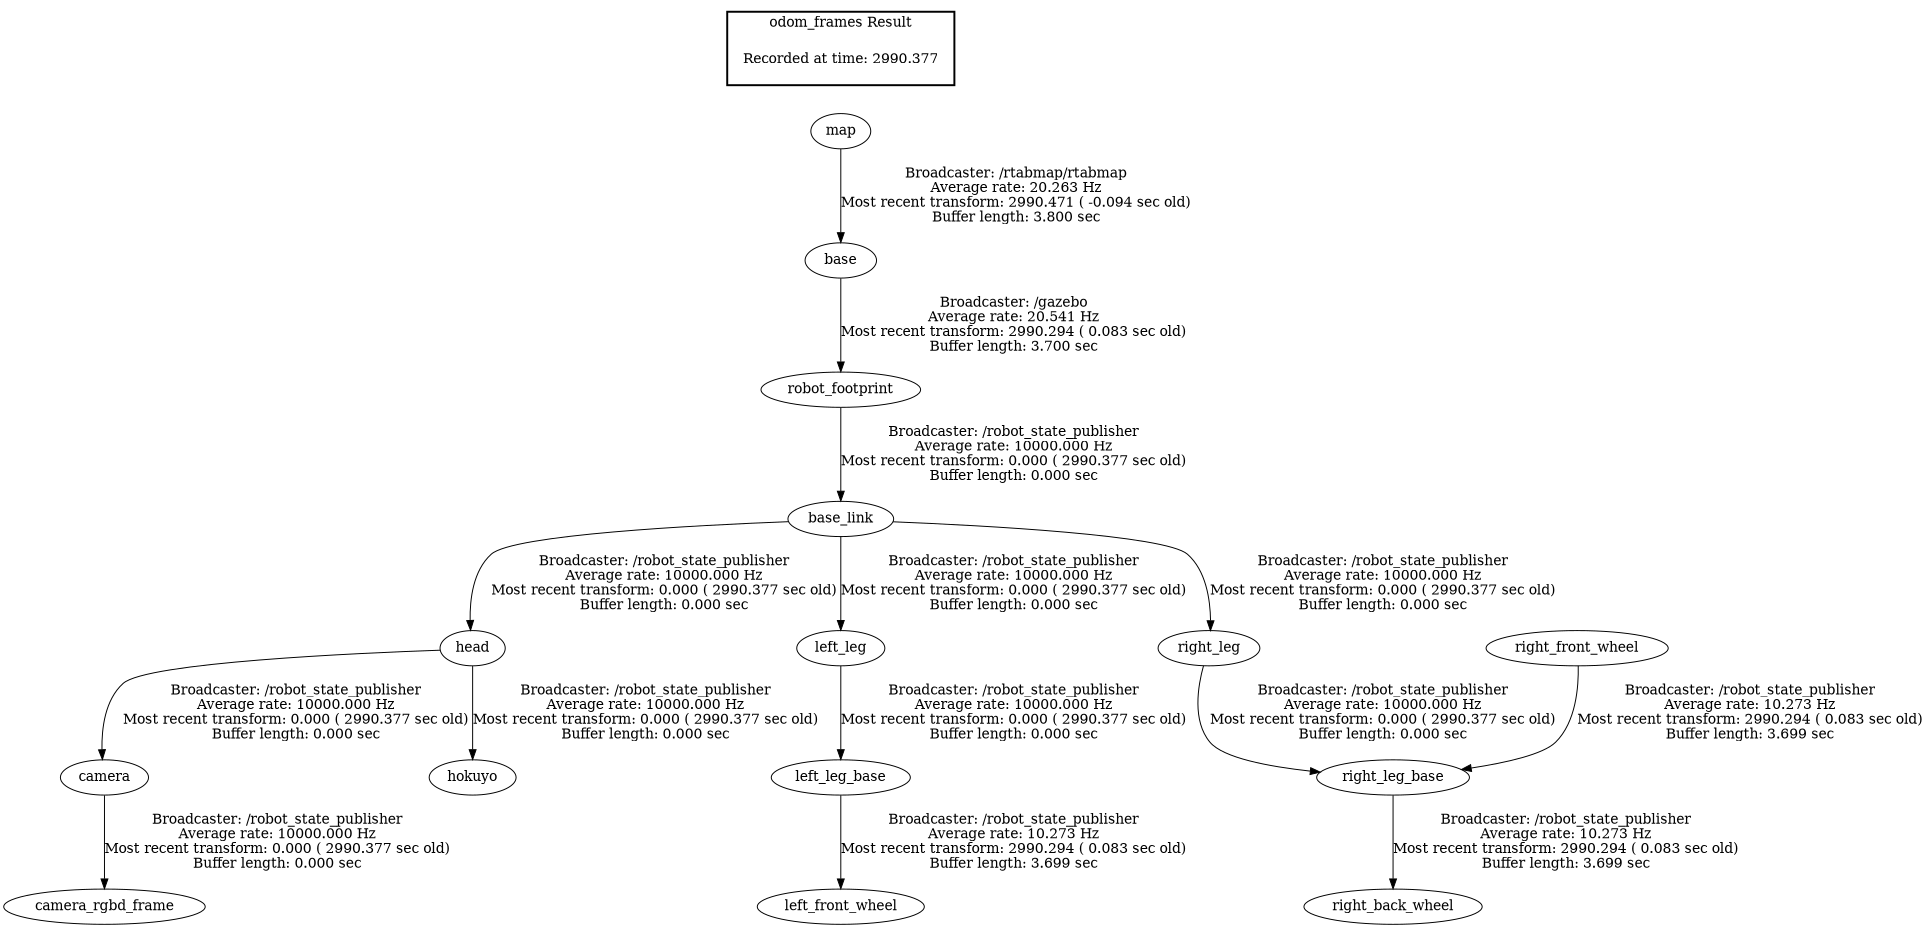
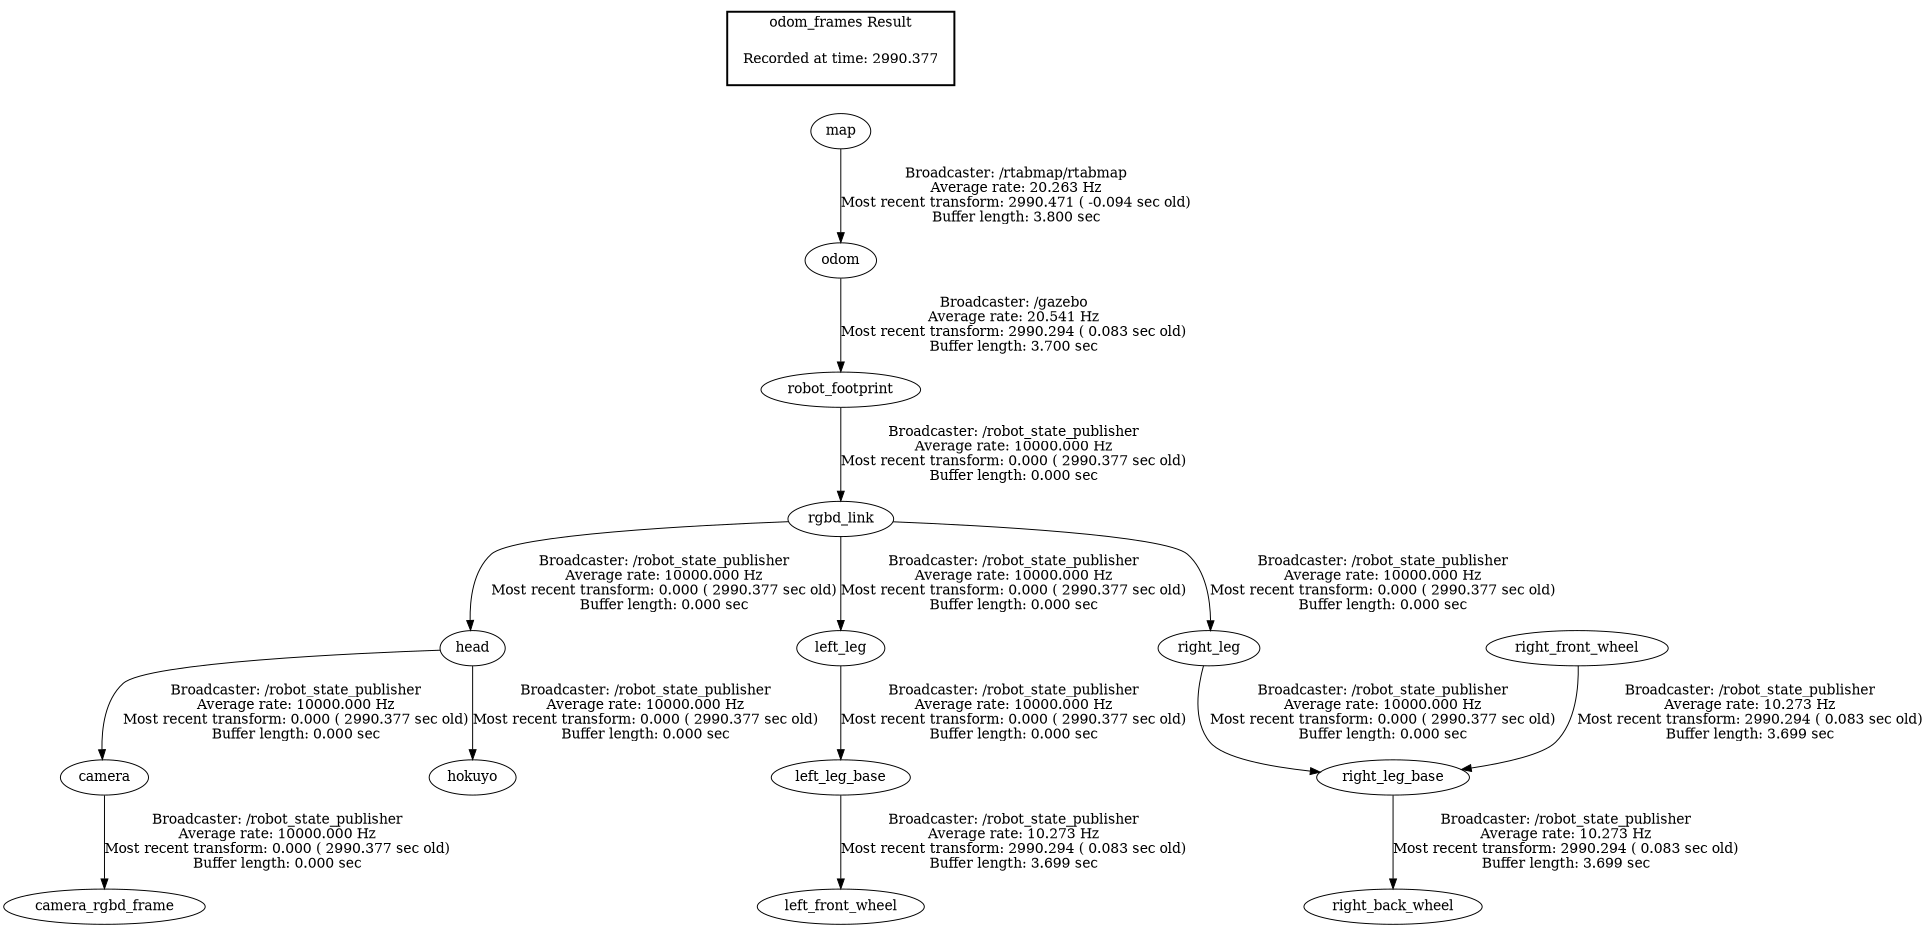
node "base": label "base" -> "odom"
node "base_link": label "base_link" -> "rgbd_link"
